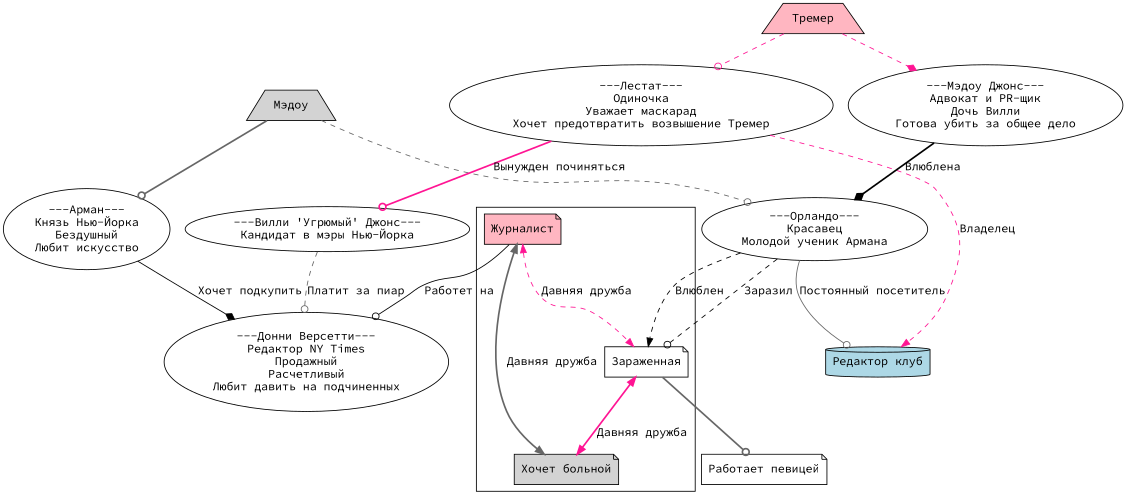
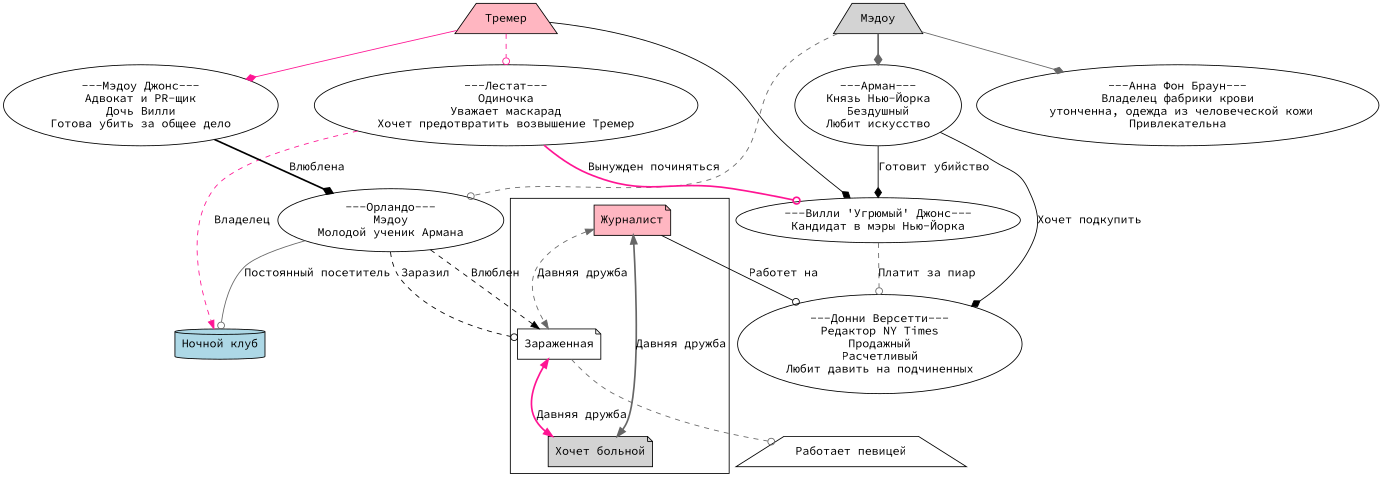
edge "Тремер" -> "---Мэдоу Джонс---": style dashed -> solid
edge "Тремер" -> "---Вилли 'Угрюмый' Джонс---": added
node "---Анна Фон Браун---": added
edge "Мэдоу" -> "---Арман---": arrowhead odot -> diamond
edge "---Арман---" -> "---Вилли 'Угрюмый' Джонс---": added, label "Готовит убийство"
node "---Орландо---": text "Красавец" -> "Мэдоу"
edge "Журналист" -- "Зараженная": color deeppink -> gray40
node "Редактор клуб": label "Редактор клуб" -> "Ночной клуб"
edge "Зараженная" -> "Работает певицей": style bold -> dashed
node "Работает певицей": shape note -> trapezium
